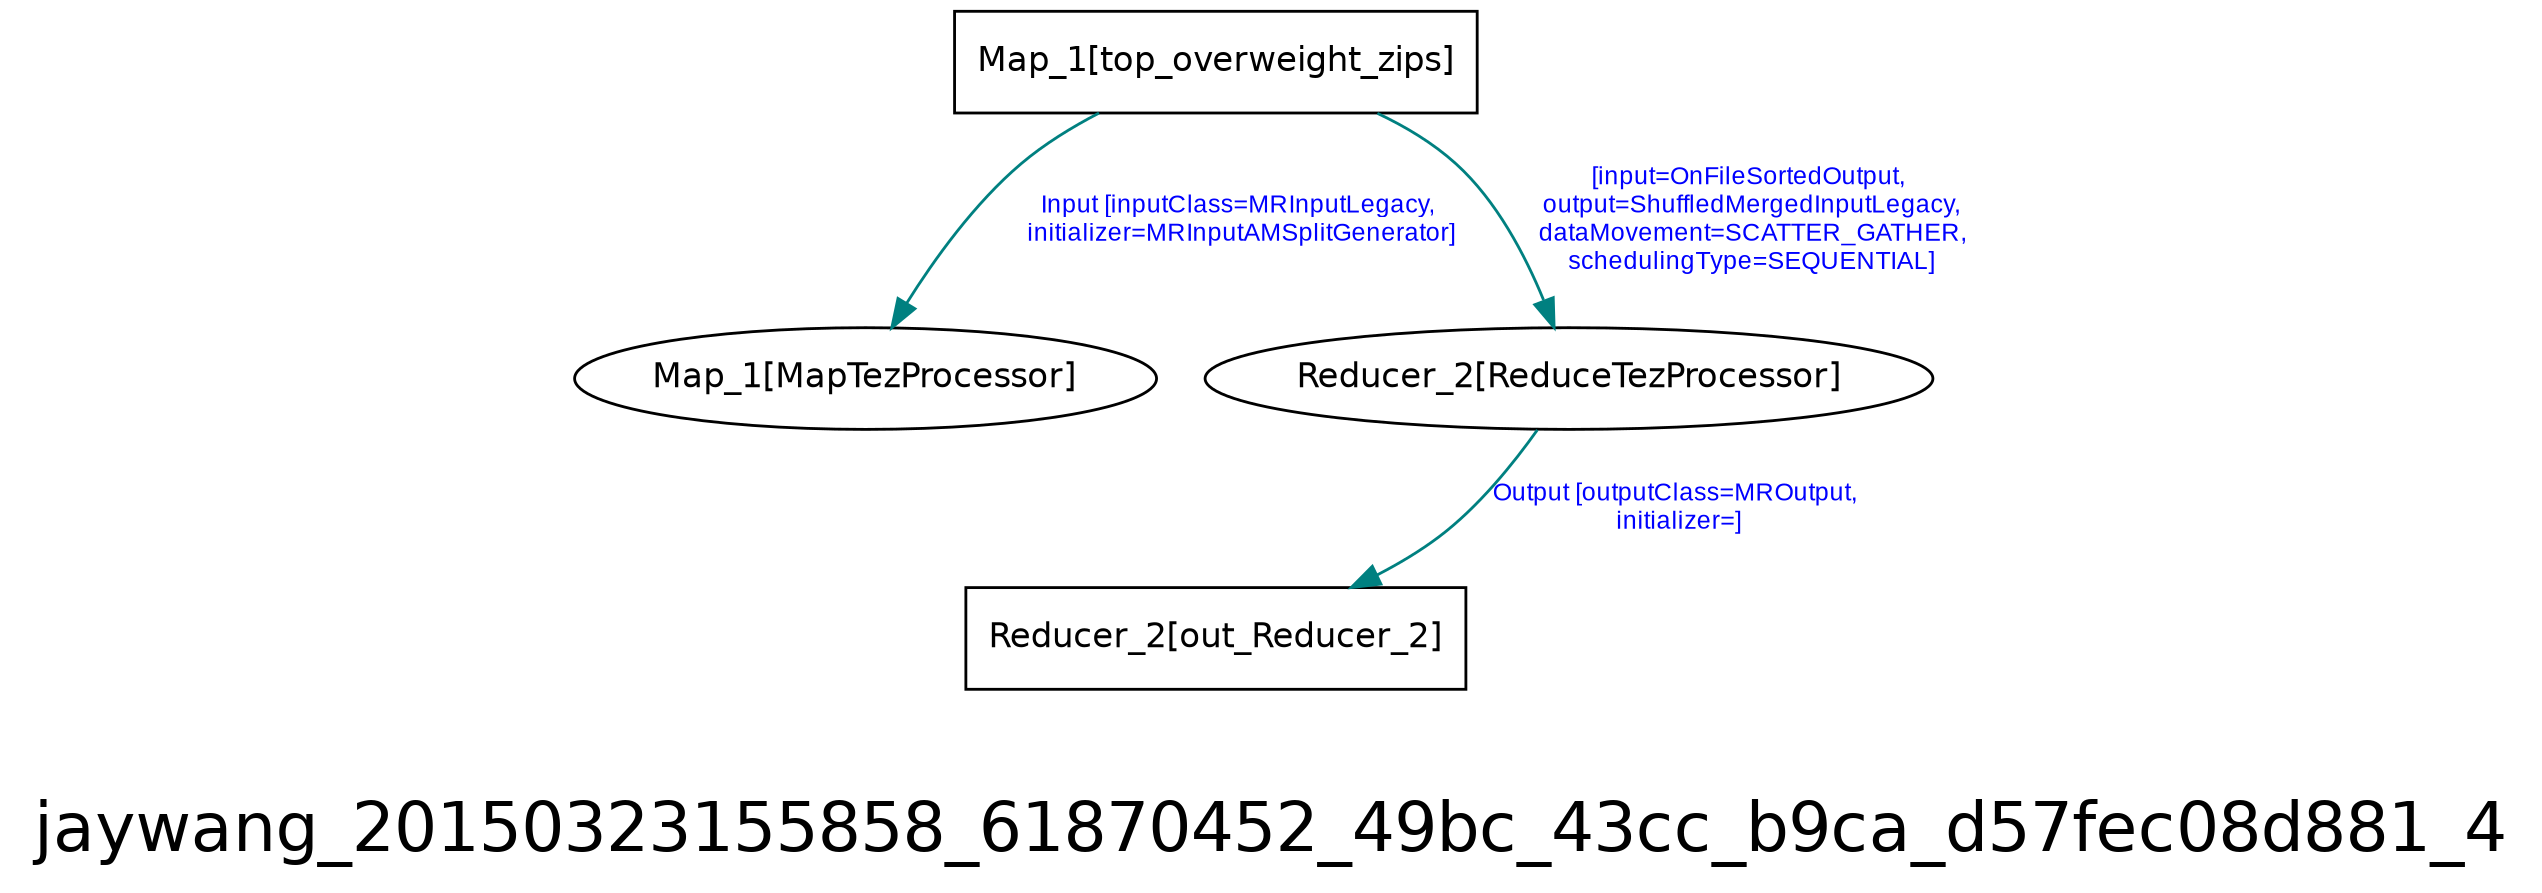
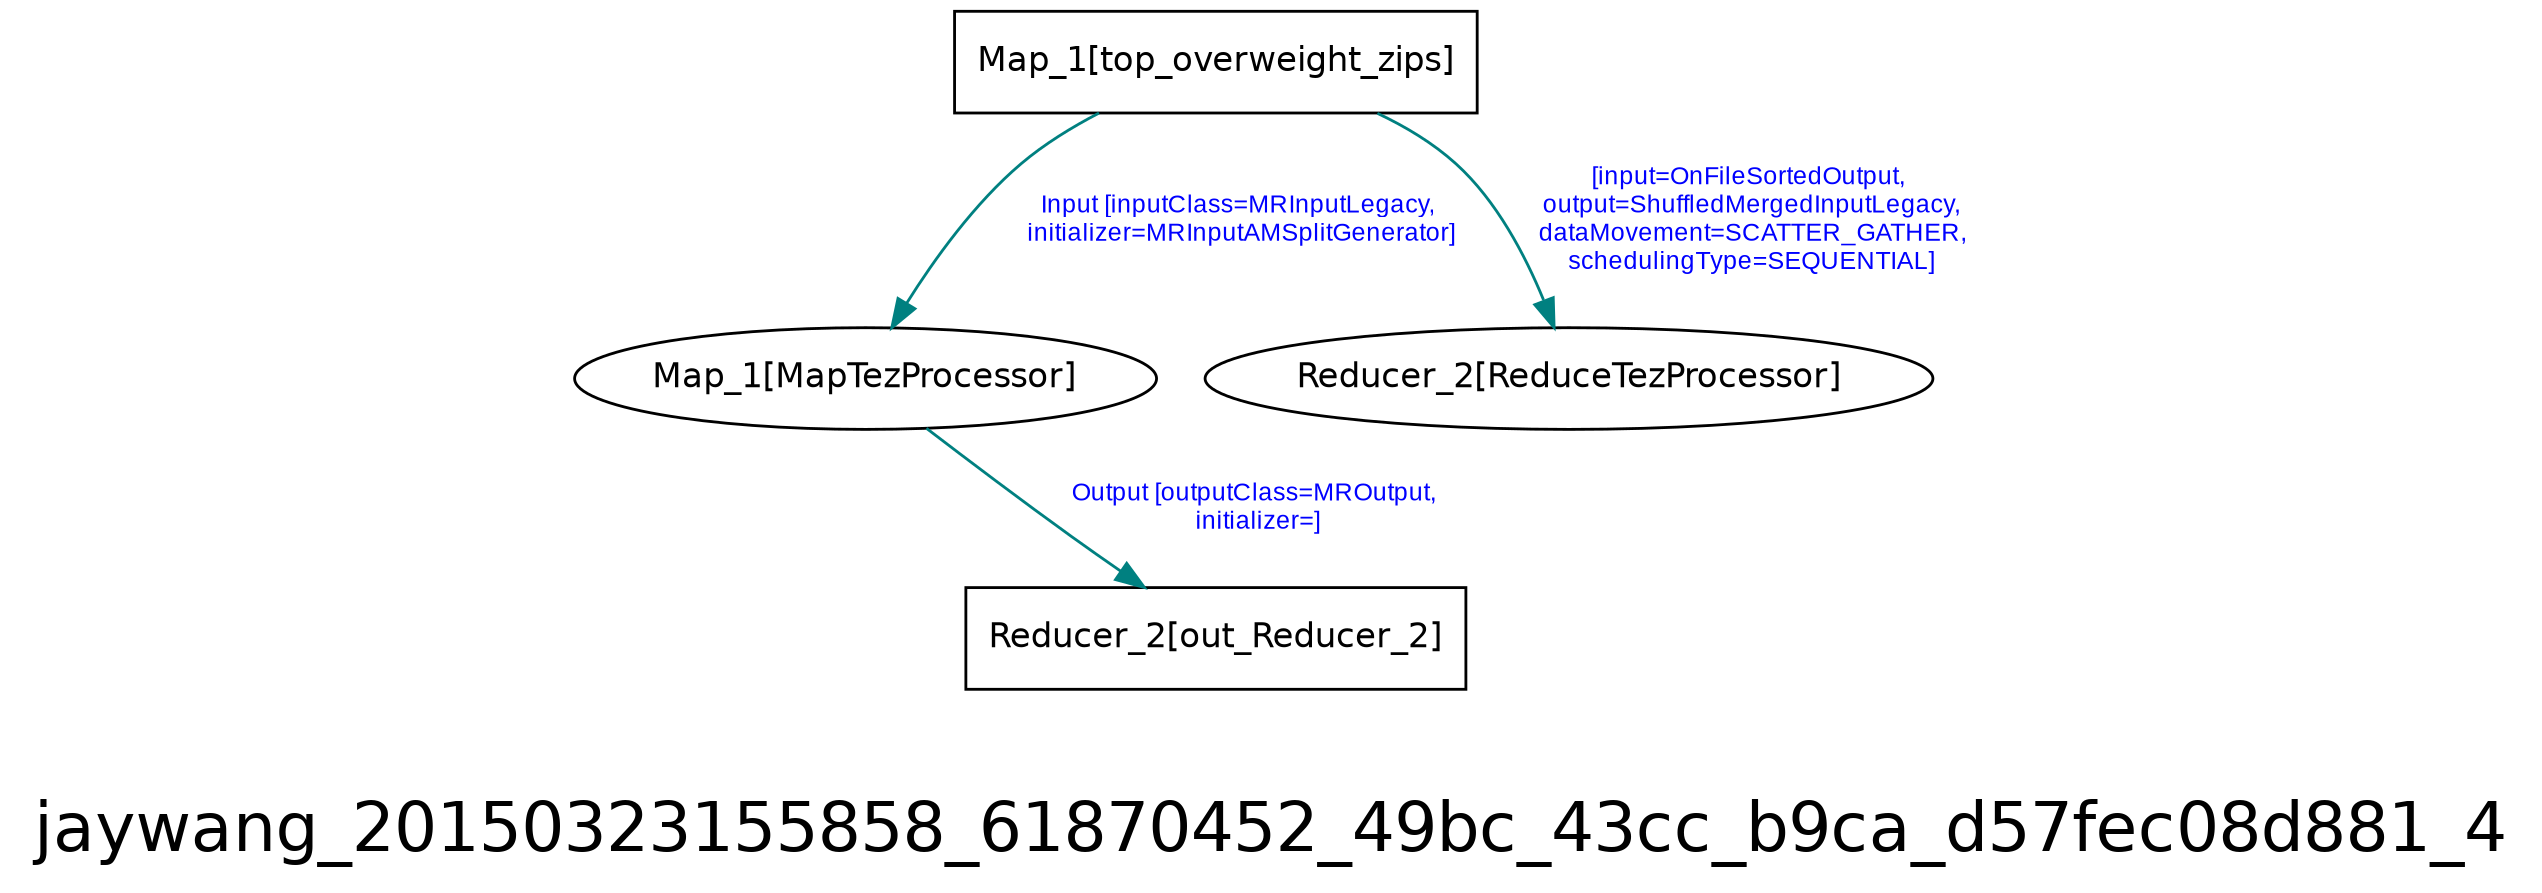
edge "Reducer_2[ReduceTezProcessor]" -> "Reducer_2[out_Reducer_2]": now "Map_1[MapTezProcessor]" -> "Reducer_2[out_Reducer_2]"
